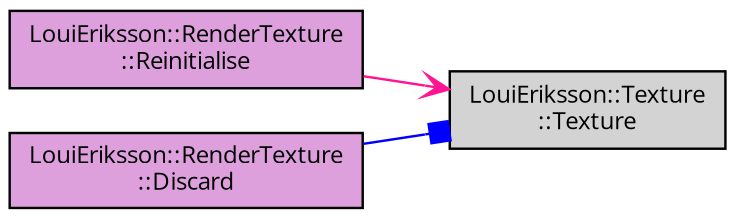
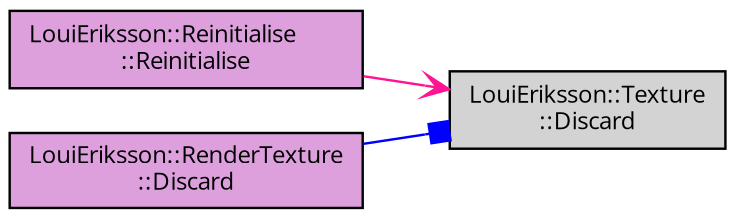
node "LouiEriksson::RenderTexture ::Reinitialise": label "LouiEriksson::RenderTexture ::Reinitialise" -> "LouiEriksson::Reinitialise ::Reinitialise"
node "LouiEriksson::Texture ::Texture": label "LouiEriksson::Texture ::Texture" -> "LouiEriksson::Texture ::Discard"
